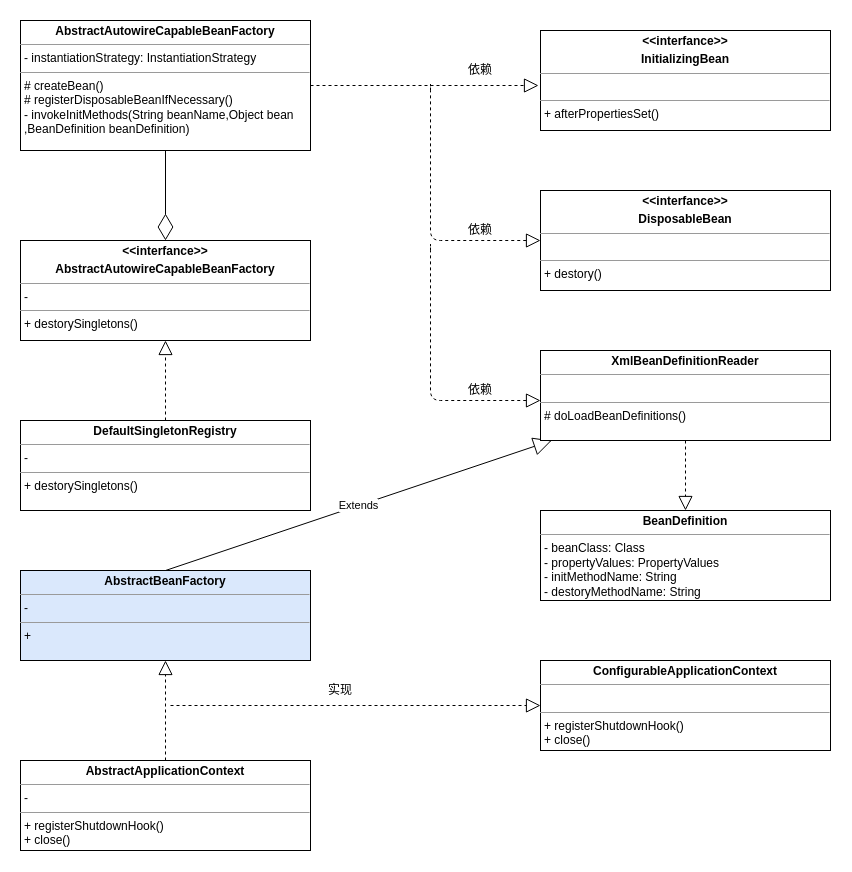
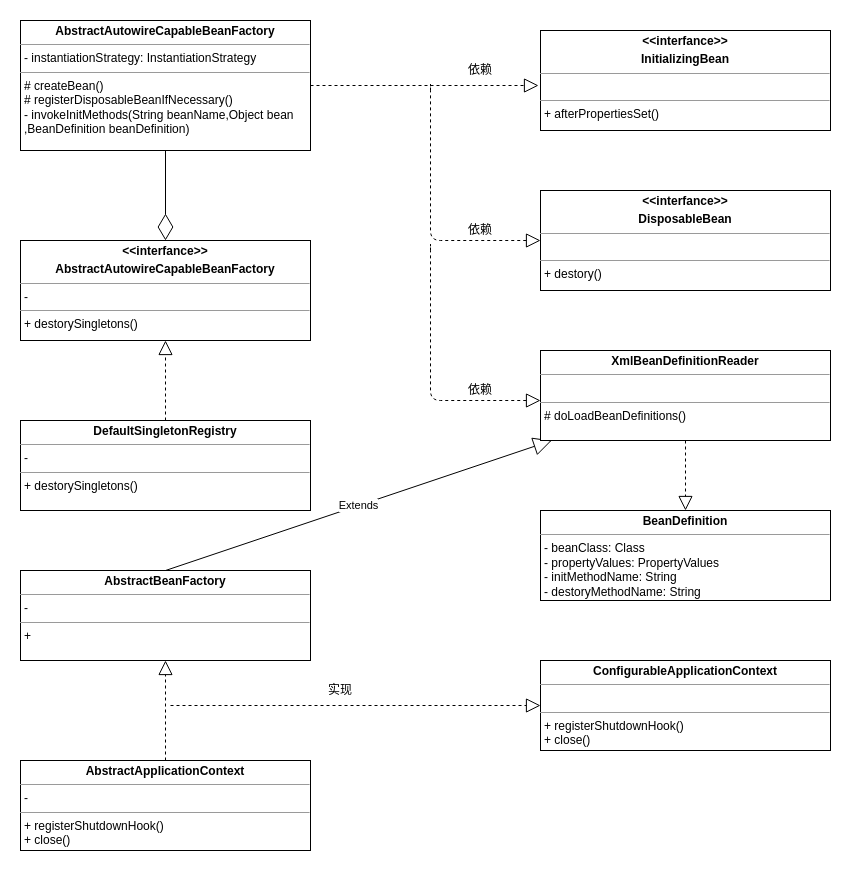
node "AbstractBeanFactory - +": fillcolor #dae8fc -> #ffffff
